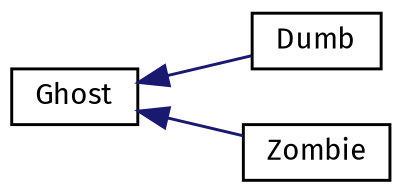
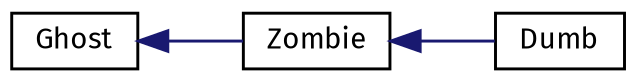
edge "Dumb" -> "Ghost": now "Dumb" -> "Zombie"
